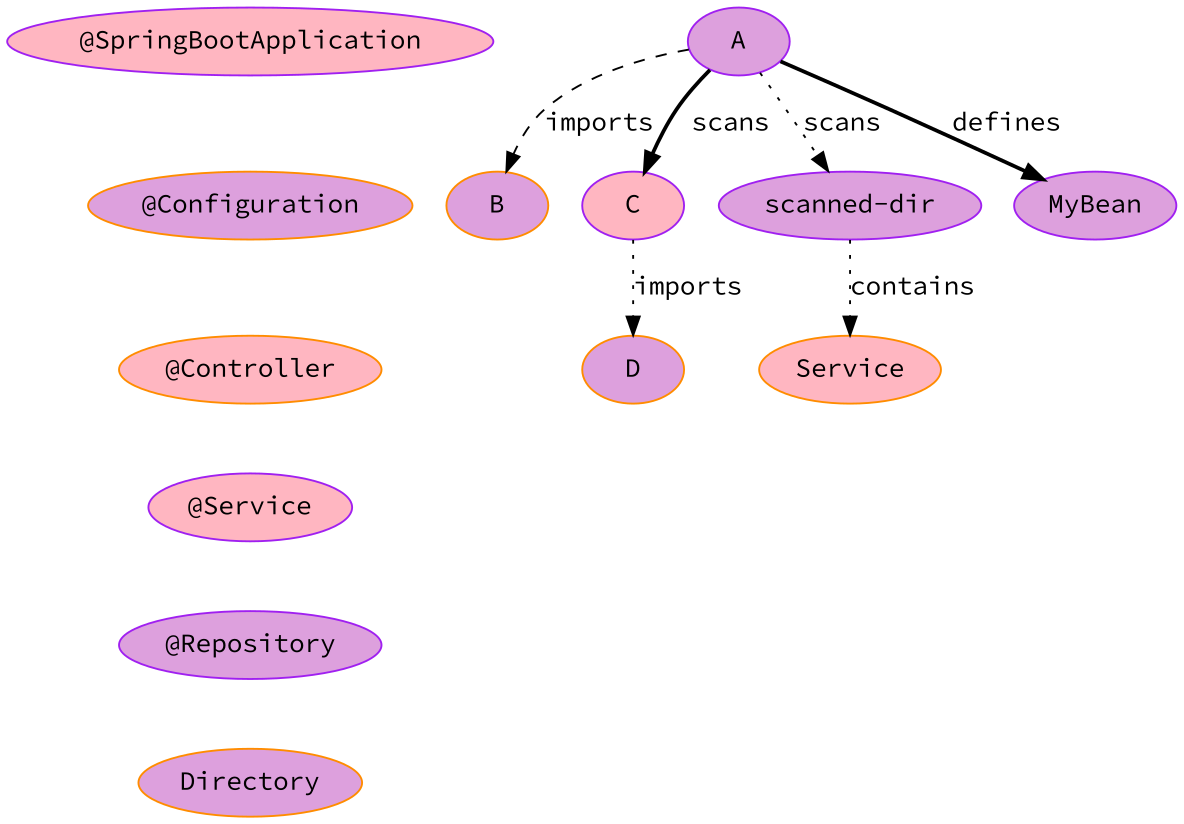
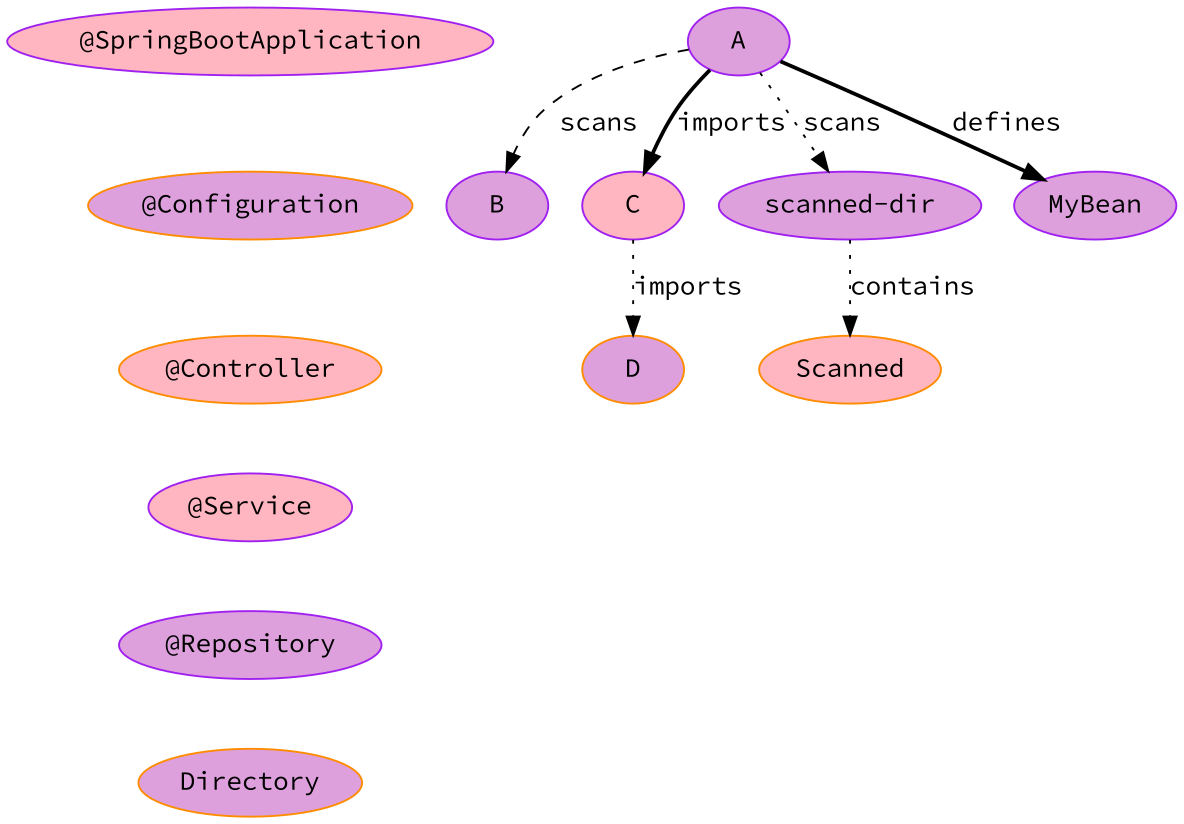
edge "A" -> "B": label "imports" -> "scans"
edge "A" -> "C": label "scans" -> "imports"
node "B": color darkorange -> purple
node "Service": label "Service" -> "Scanned"
